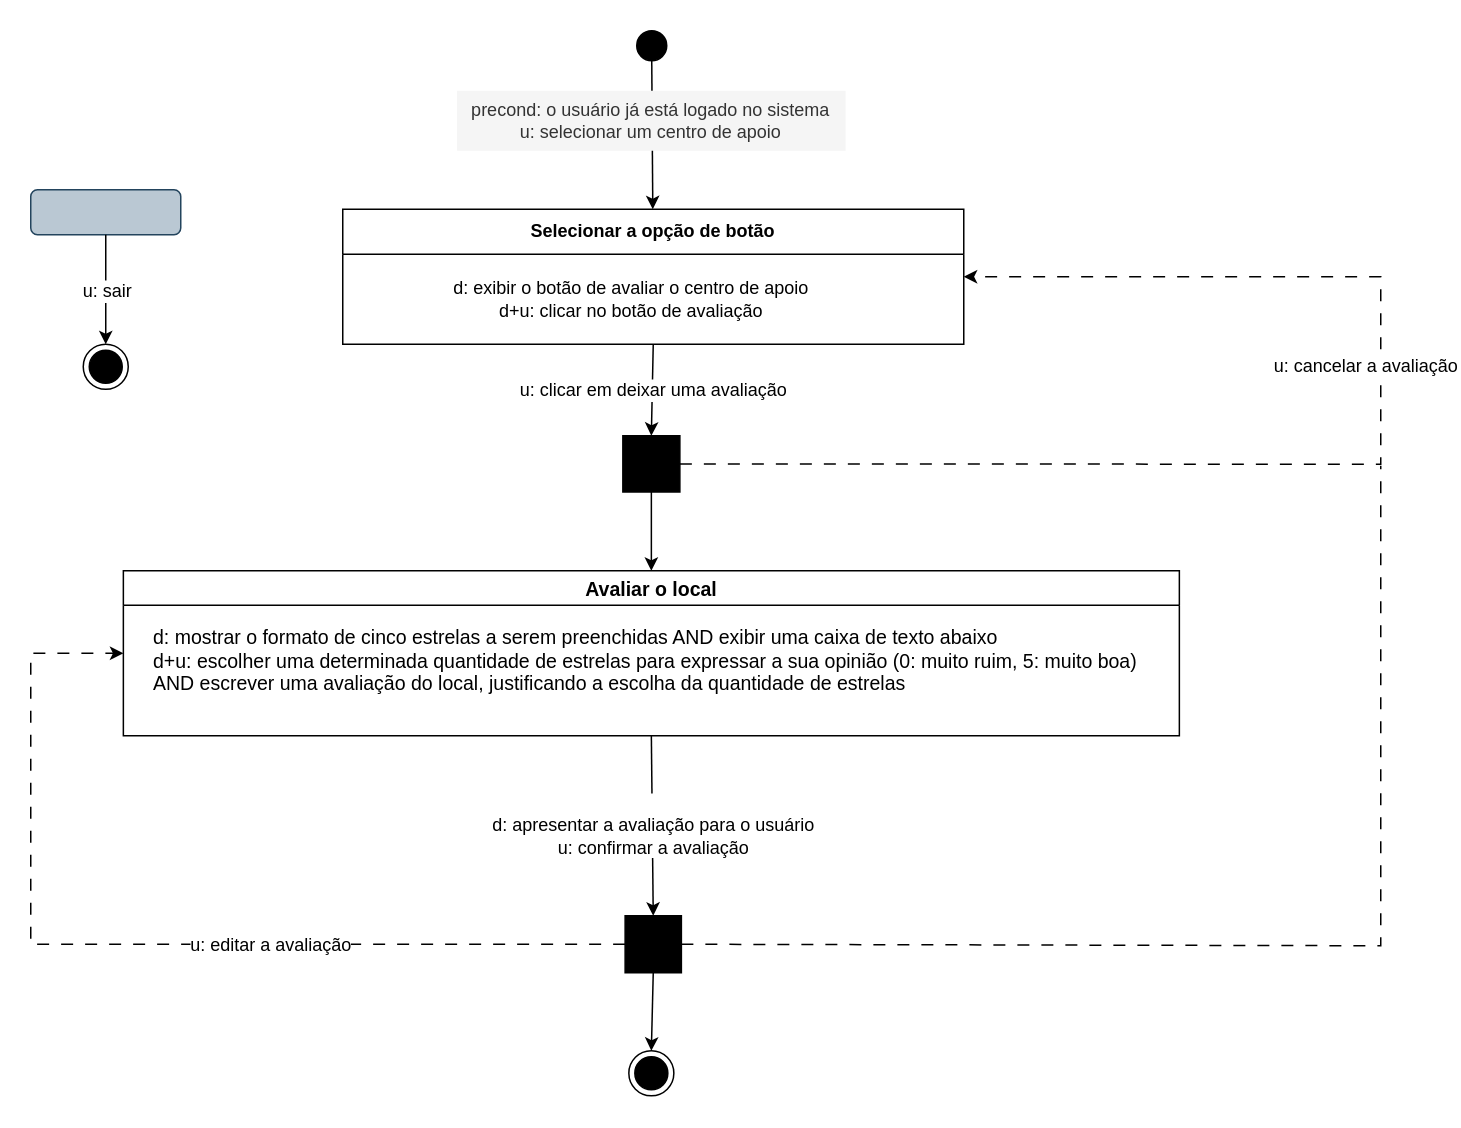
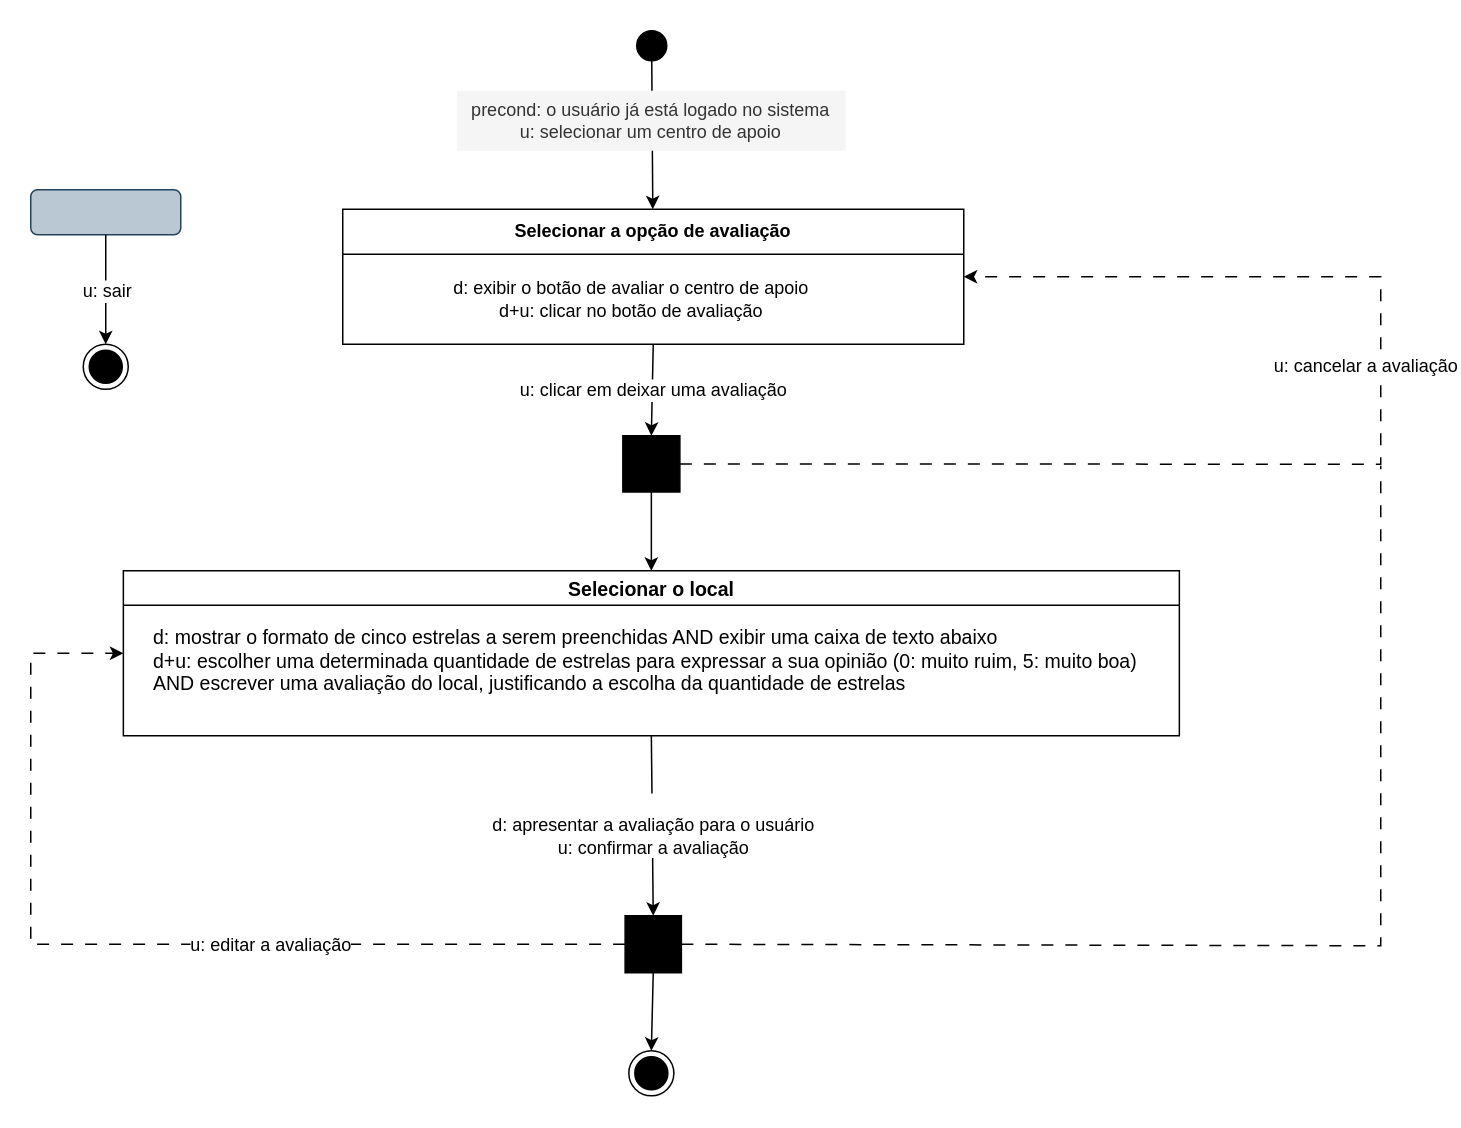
node "Selecionar a opção de botão": label "Selecionar a opção de botão" -> "Selecionar a opção de avaliação"
node "Avaliar o local": label "Avaliar o local" -> "Selecionar o local"
